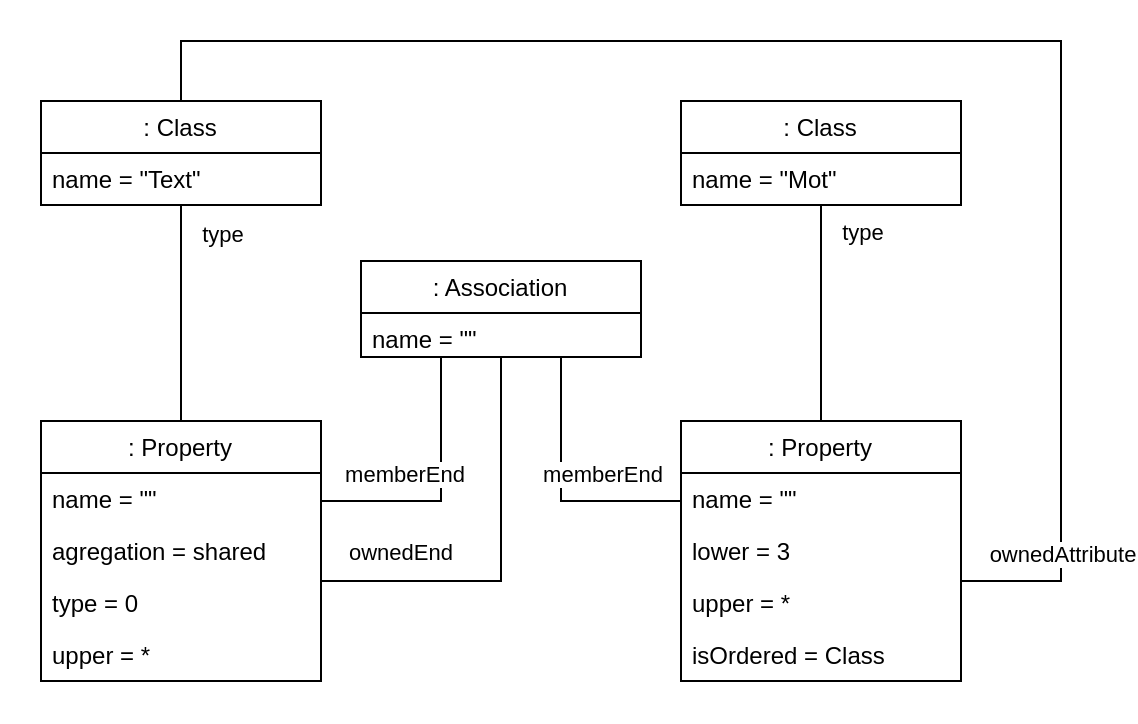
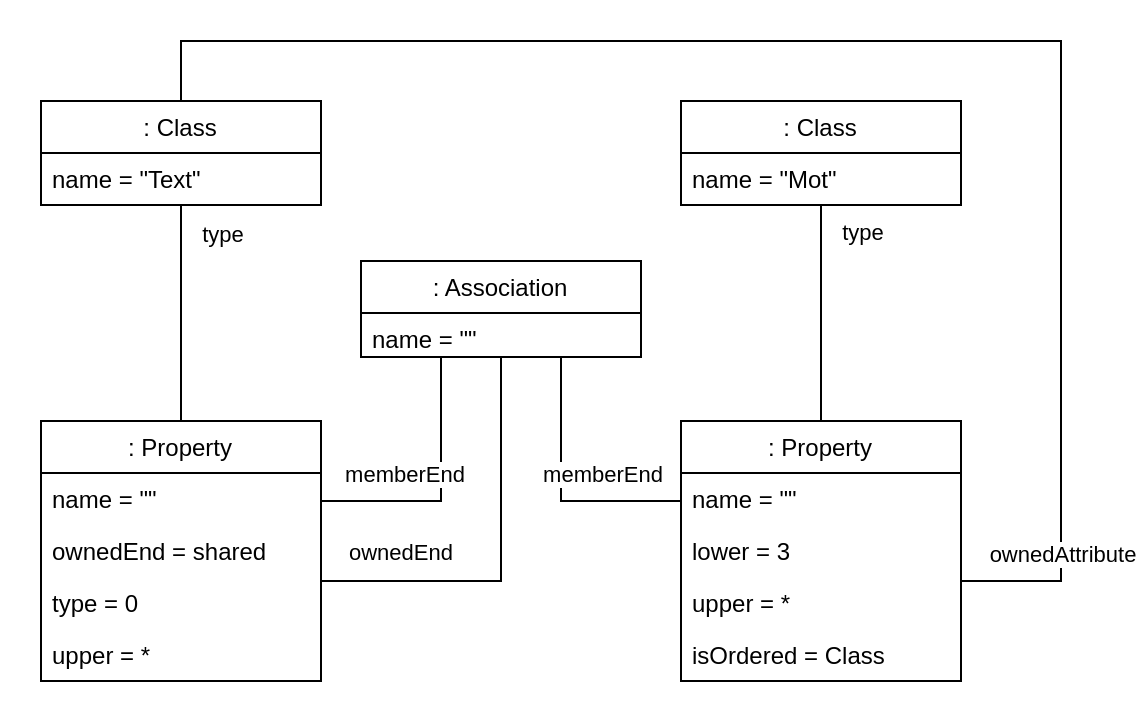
node "agregation = shared": label "agregation = shared" -> "ownedEnd = shared"
